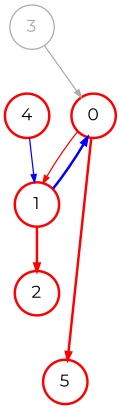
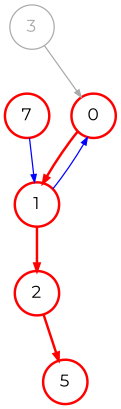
node "4": label "4" -> "7"
edge "0" -> "1": style solid -> bold
edge "1" -> "0": style bold -> solid
edge "0" -> "5": now "2" -> "5"
